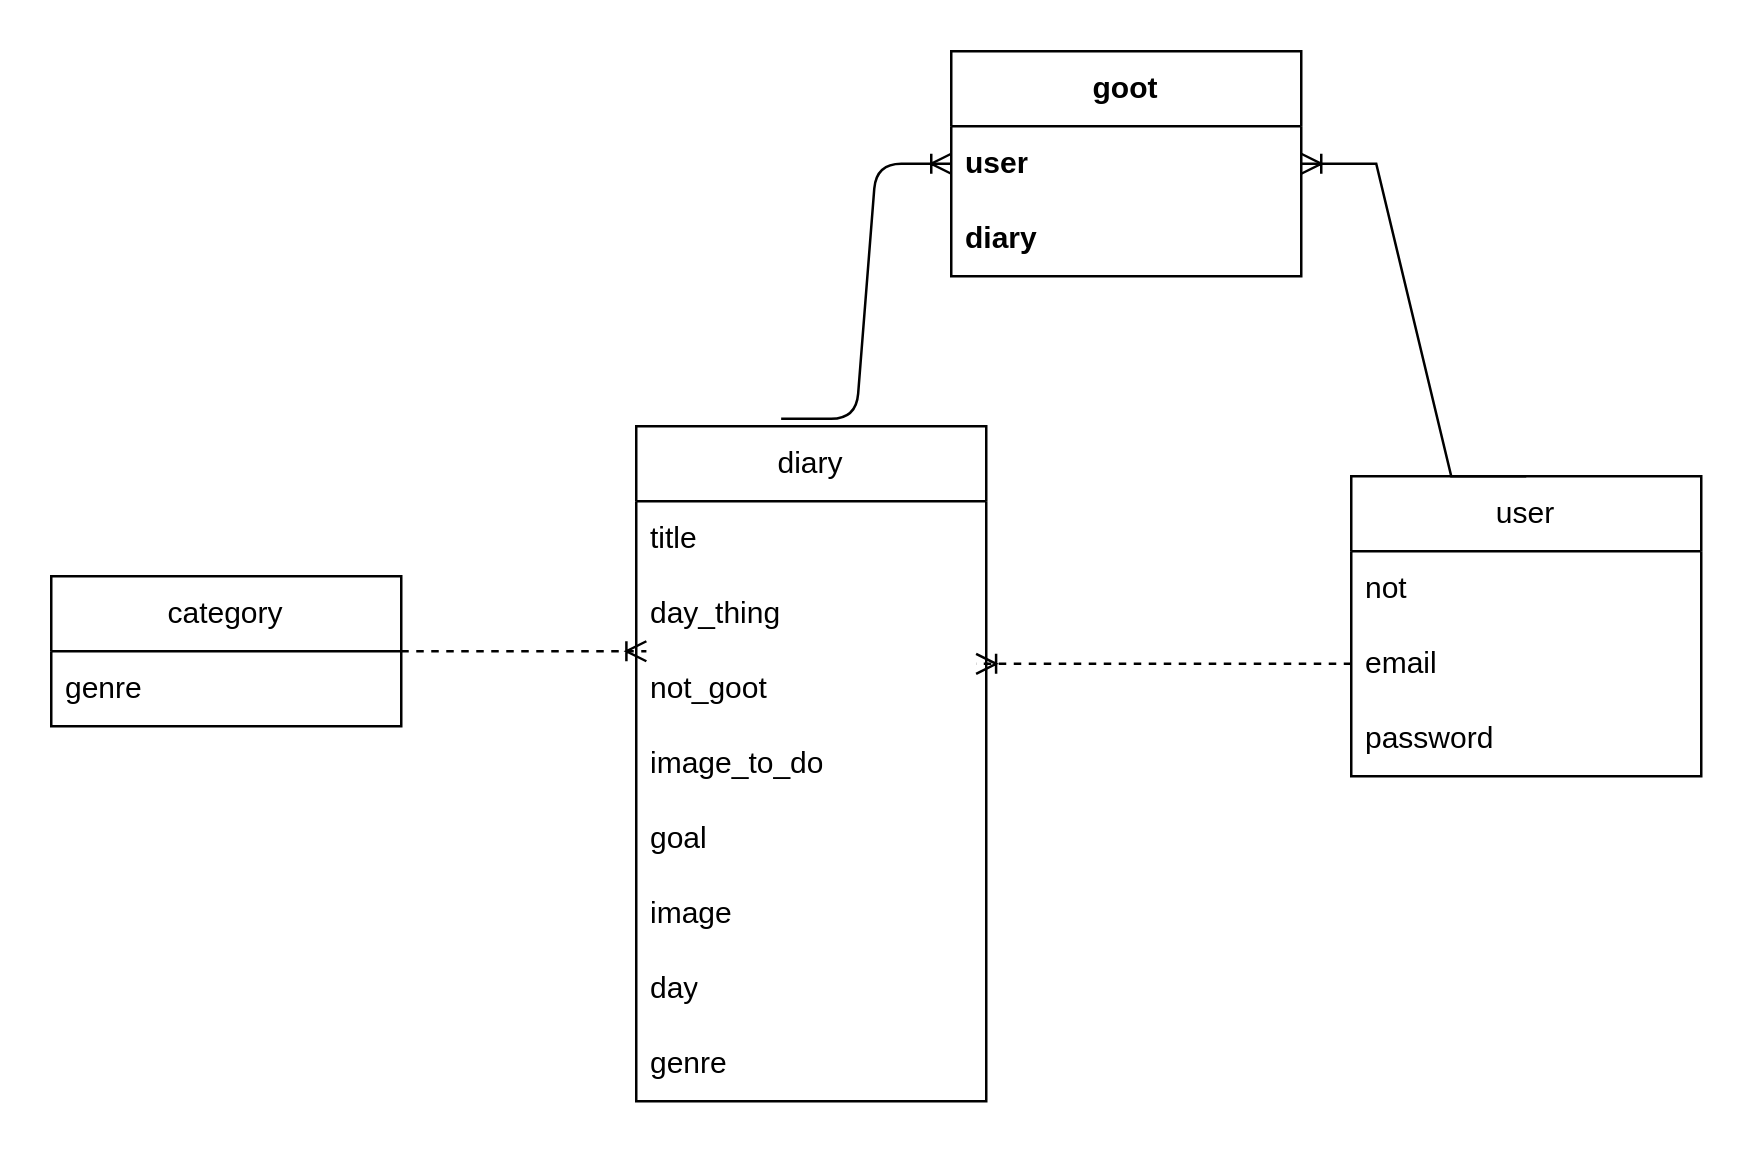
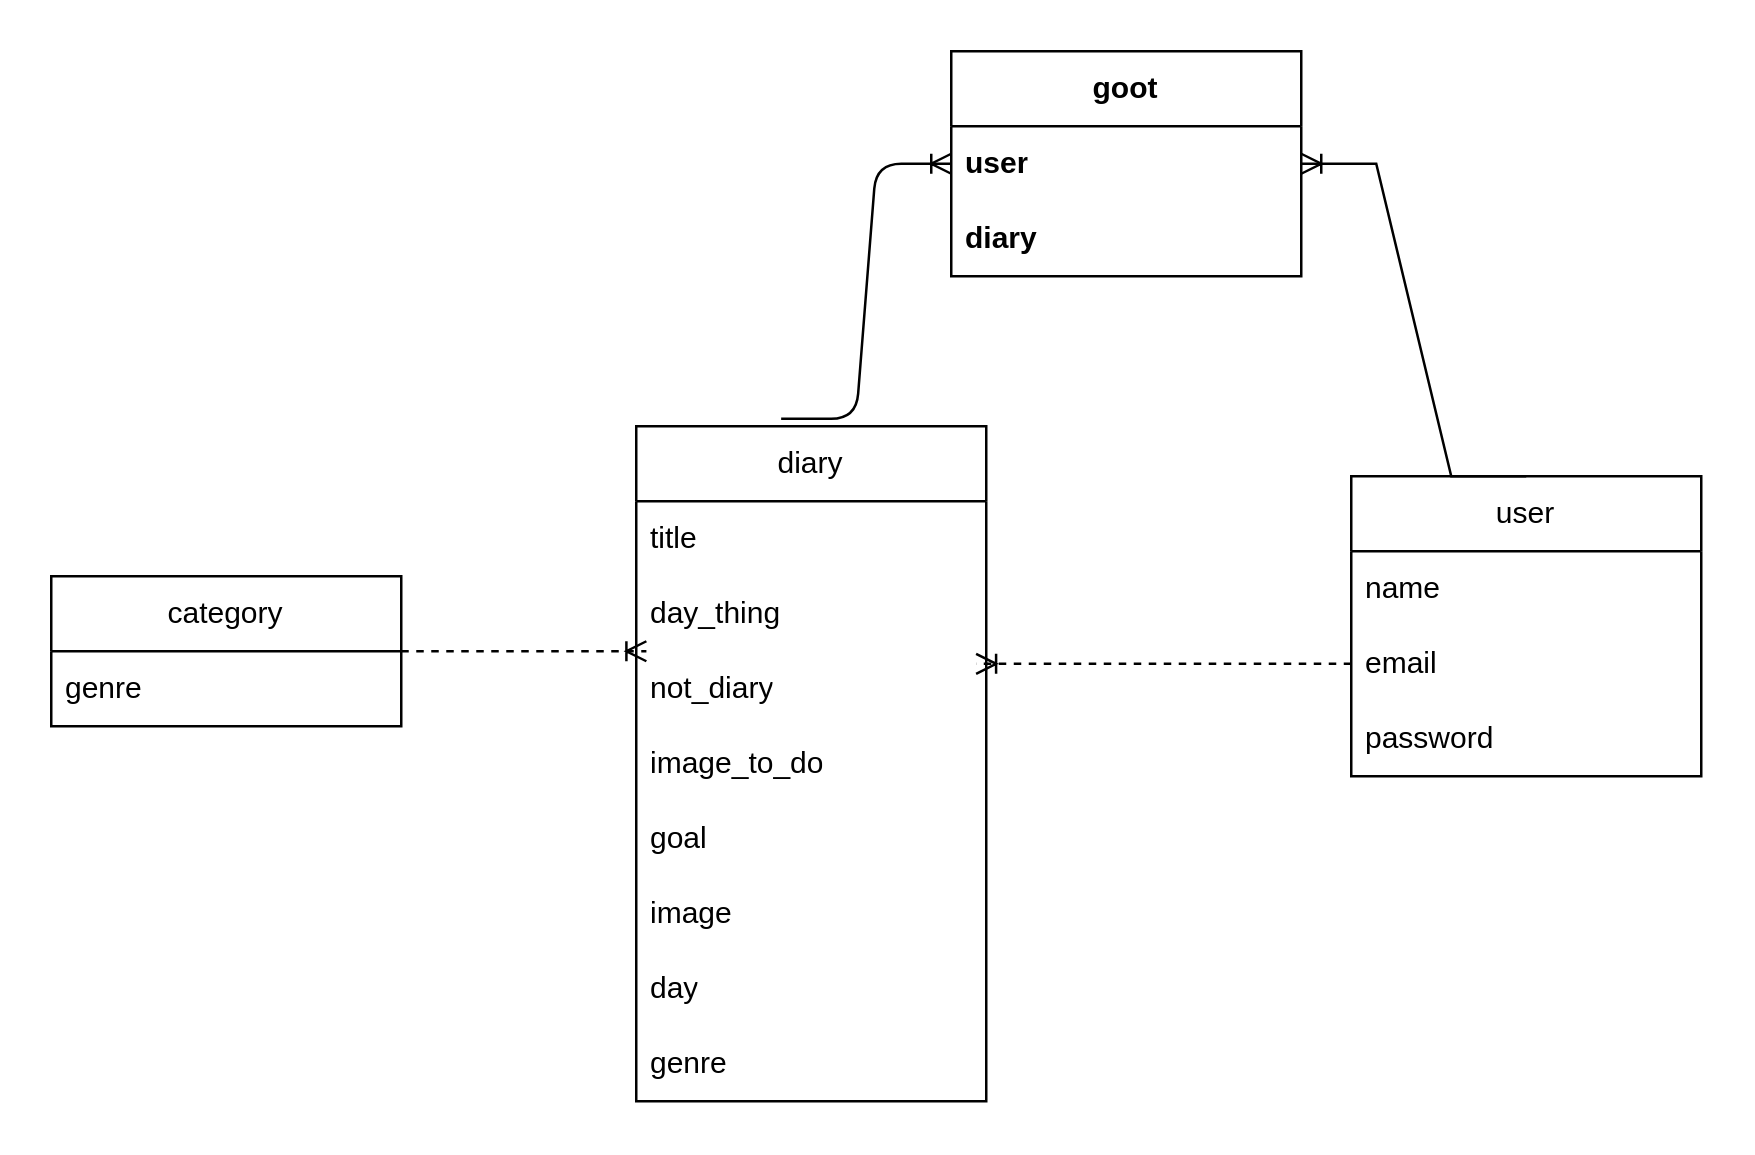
node "not": label "not" -> "name"
node "not_goot": label "not_goot" -> "not_diary"
